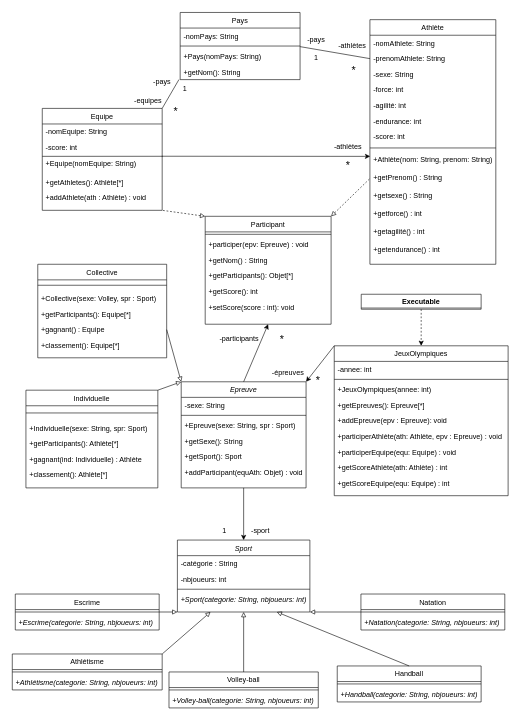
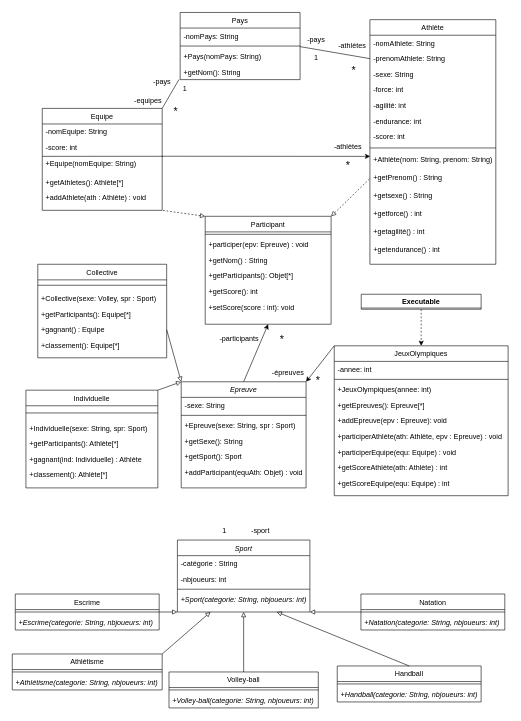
edge "Epreuve" -> "Sport": removed
